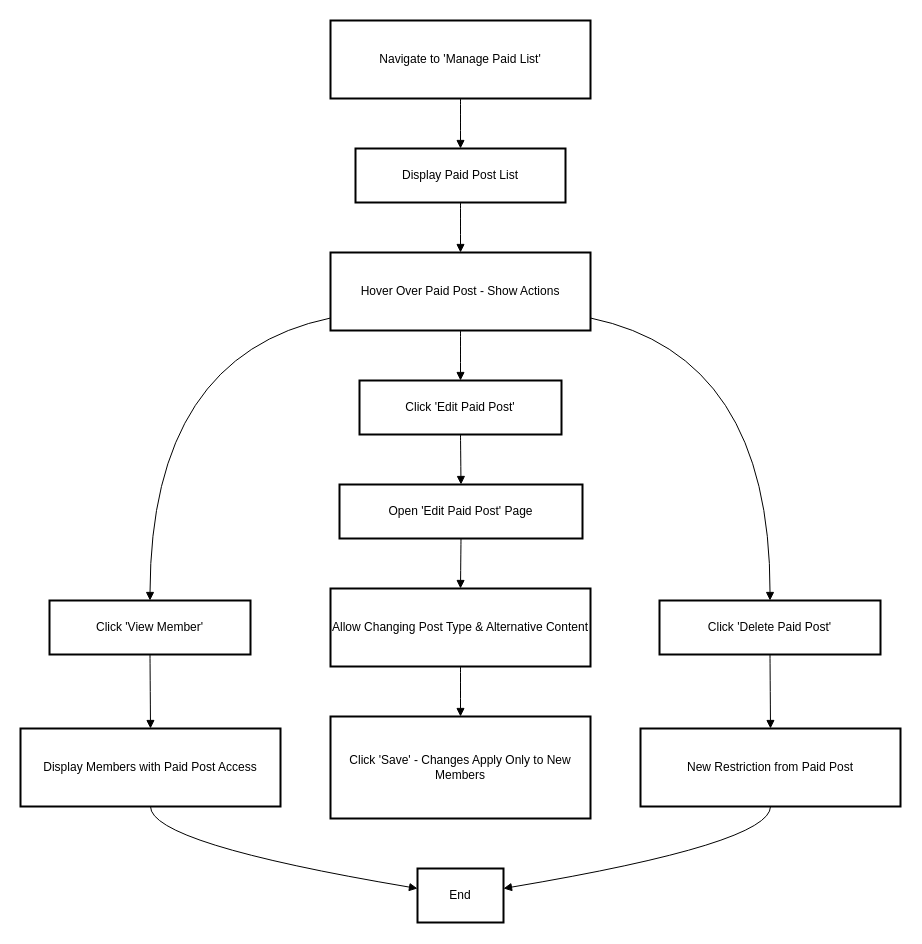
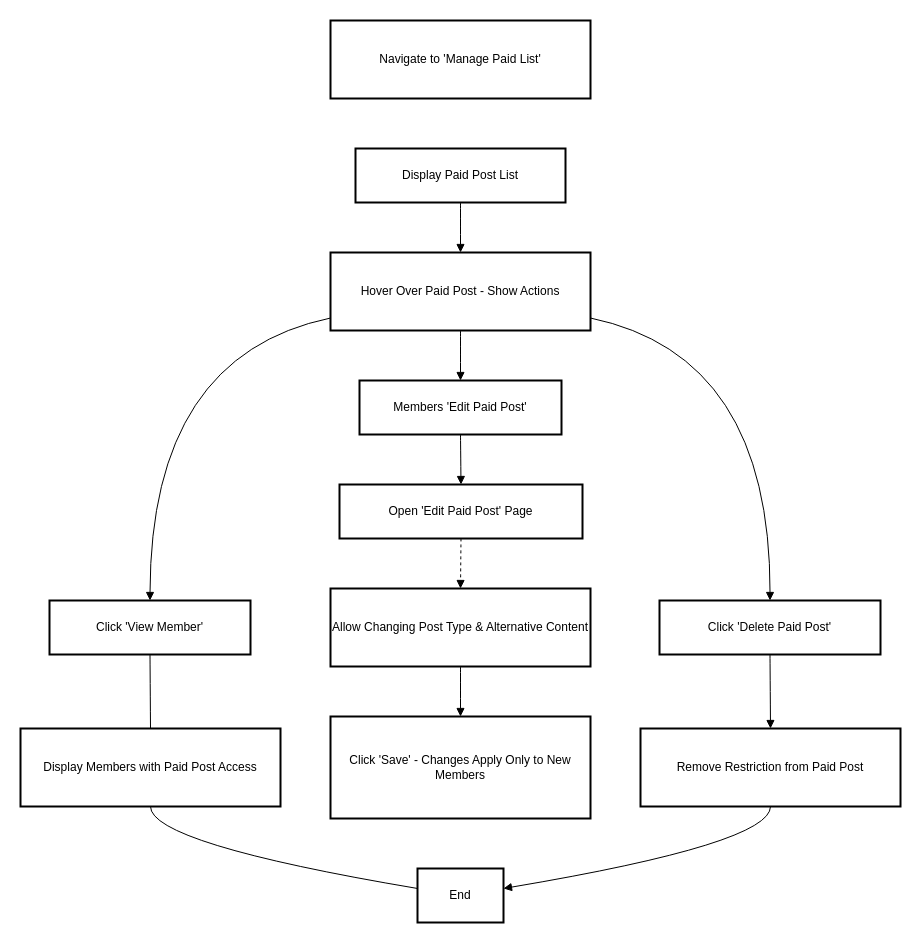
edge "Navigate to 'Manage Paid List'" -> "Display Paid Post List": removed
node "Click 'Edit Paid Post'": label "Click 'Edit Paid Post'" -> "Members 'Edit Paid Post'"
edge "Open 'Edit Paid Post' Page" -> "Allow Changing Post Type & Alternative Content": style solid -> dashed
edge "Click 'View Member'" -> "Display Members with Paid Post Access": arrowhead block -> none
node "New Restriction from Paid Post": label "New Restriction from Paid Post" -> "Remove Restriction from Paid Post"
edge "Display Members with Paid Post Access" -> "End": arrowhead block -> none
